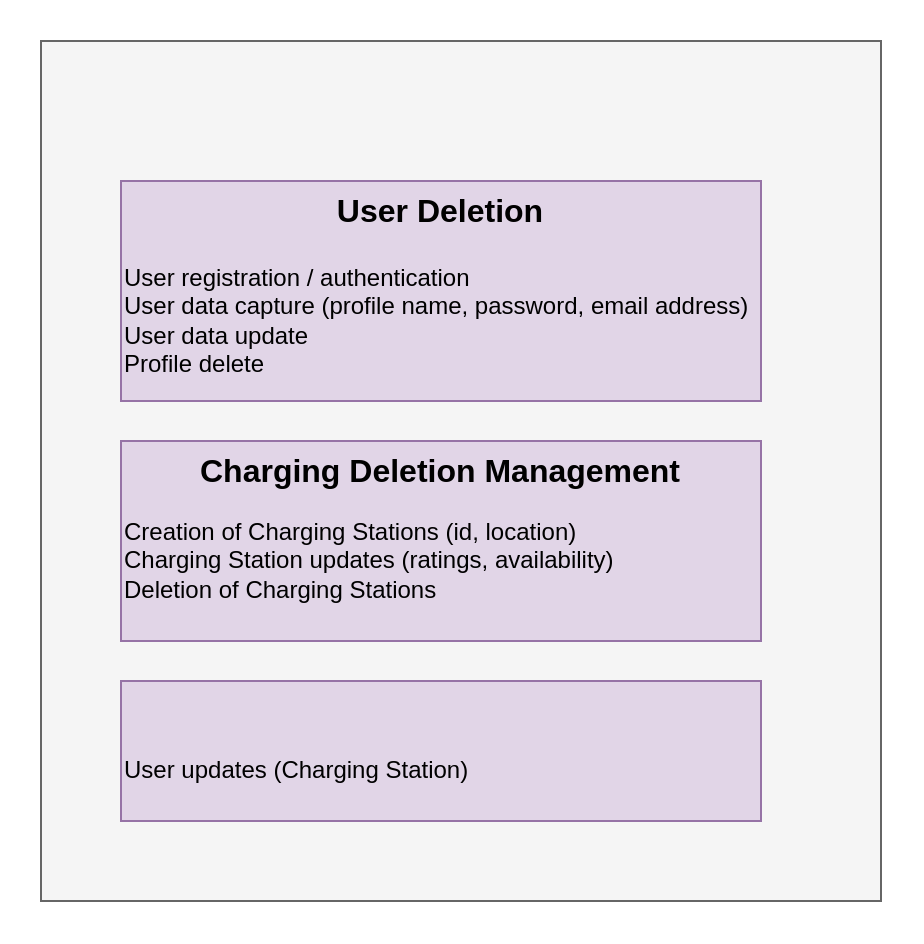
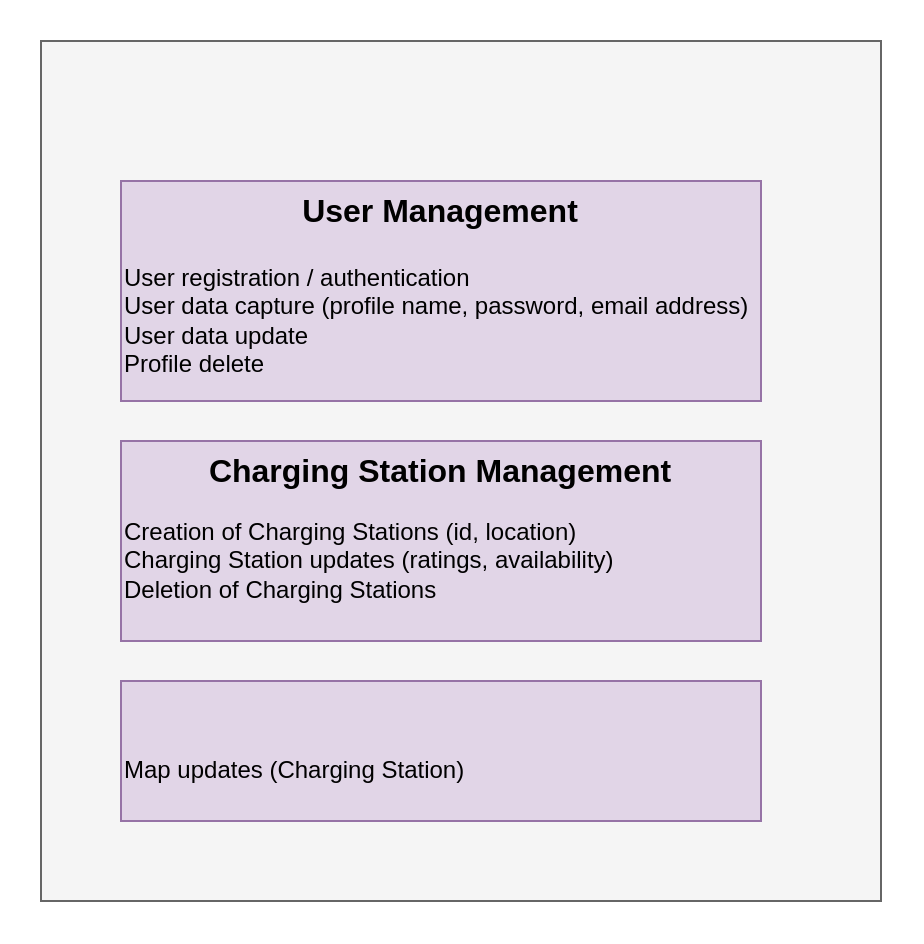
node "User Deletion": label "User Deletion" -> "User Management"
node "Charging Deletion Management": label "Charging Deletion Management" -> "Charging Station Management"
node "User updates (Charging Station)": label "User updates (Charging Station)" -> "Map updates (Charging Station)"
